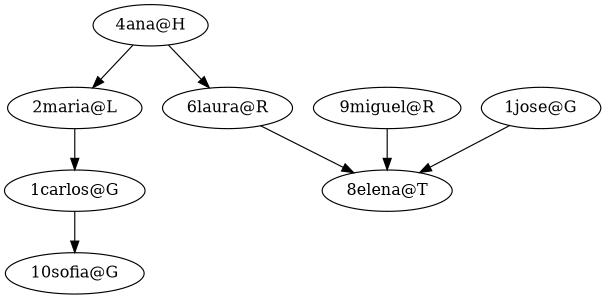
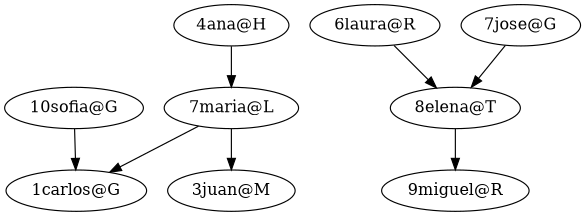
edge "4ana@H" -> "6laura@R": removed
node "2maria@L": label "2maria@L" -> "7maria@L"
node "1jose@G": label "1jose@G" -> "7jose@G"
edge "9miguel@R" -> "8elena@T": reversed
node "3juan@M": added
edge "1carlos@G" -> "10sofia@G": reversed
